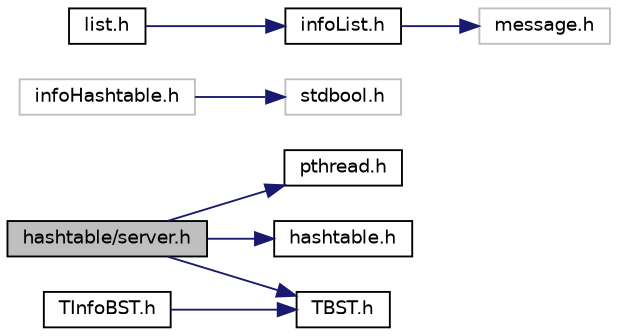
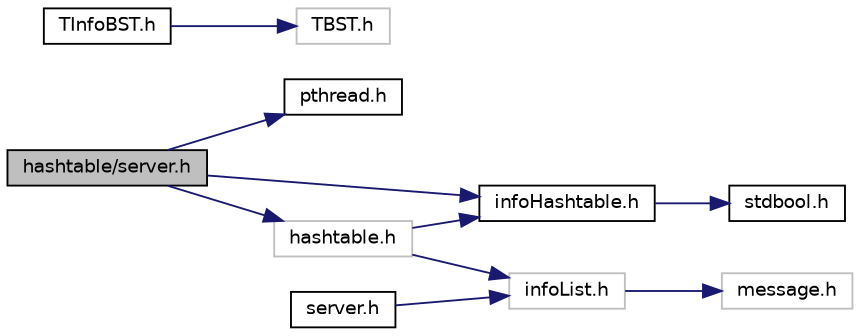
node "list.h": label "list.h" -> "server.h"
node "infoList.h": color black -> grey75
node "infoHashtable.h": color grey75 -> black
node "stdbool.h": color grey75 -> black
edge "hashtable.h" -> "infoHashtable.h": added
node "hashtable.h": color black -> grey75
edge "hashtable.h" -> "infoList.h": added
edge "hashtable/server.h" -> "TBST.h": now "hashtable/server.h" -> "infoHashtable.h"
node "TBST.h": color black -> grey75
